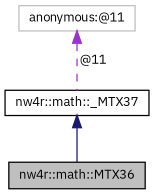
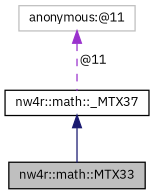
node "nw4r::math::MTX36": label "nw4r::math::MTX36" -> "nw4r::math::MTX33"
